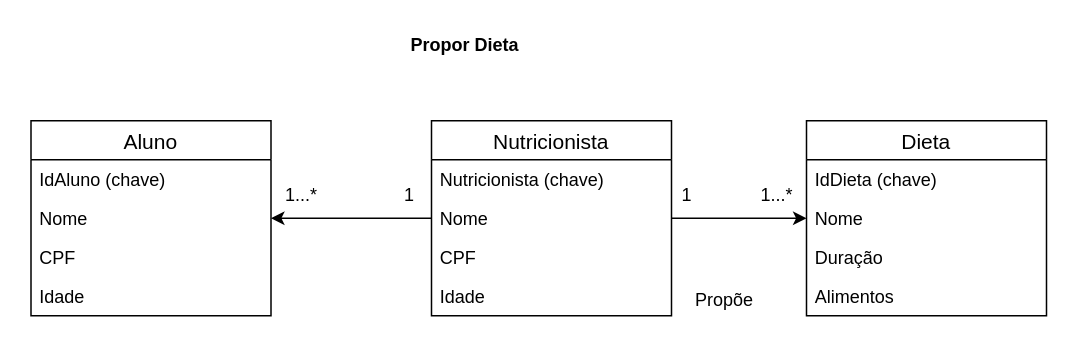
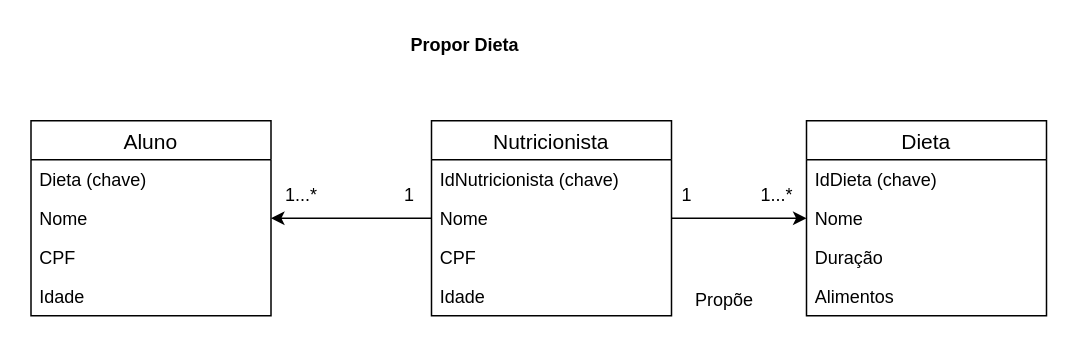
node "IdAluno (chave)": label "IdAluno (chave)" -> "Dieta (chave)"
node "Nutricionista (chave)": label "Nutricionista (chave)" -> "IdNutricionista (chave)"
